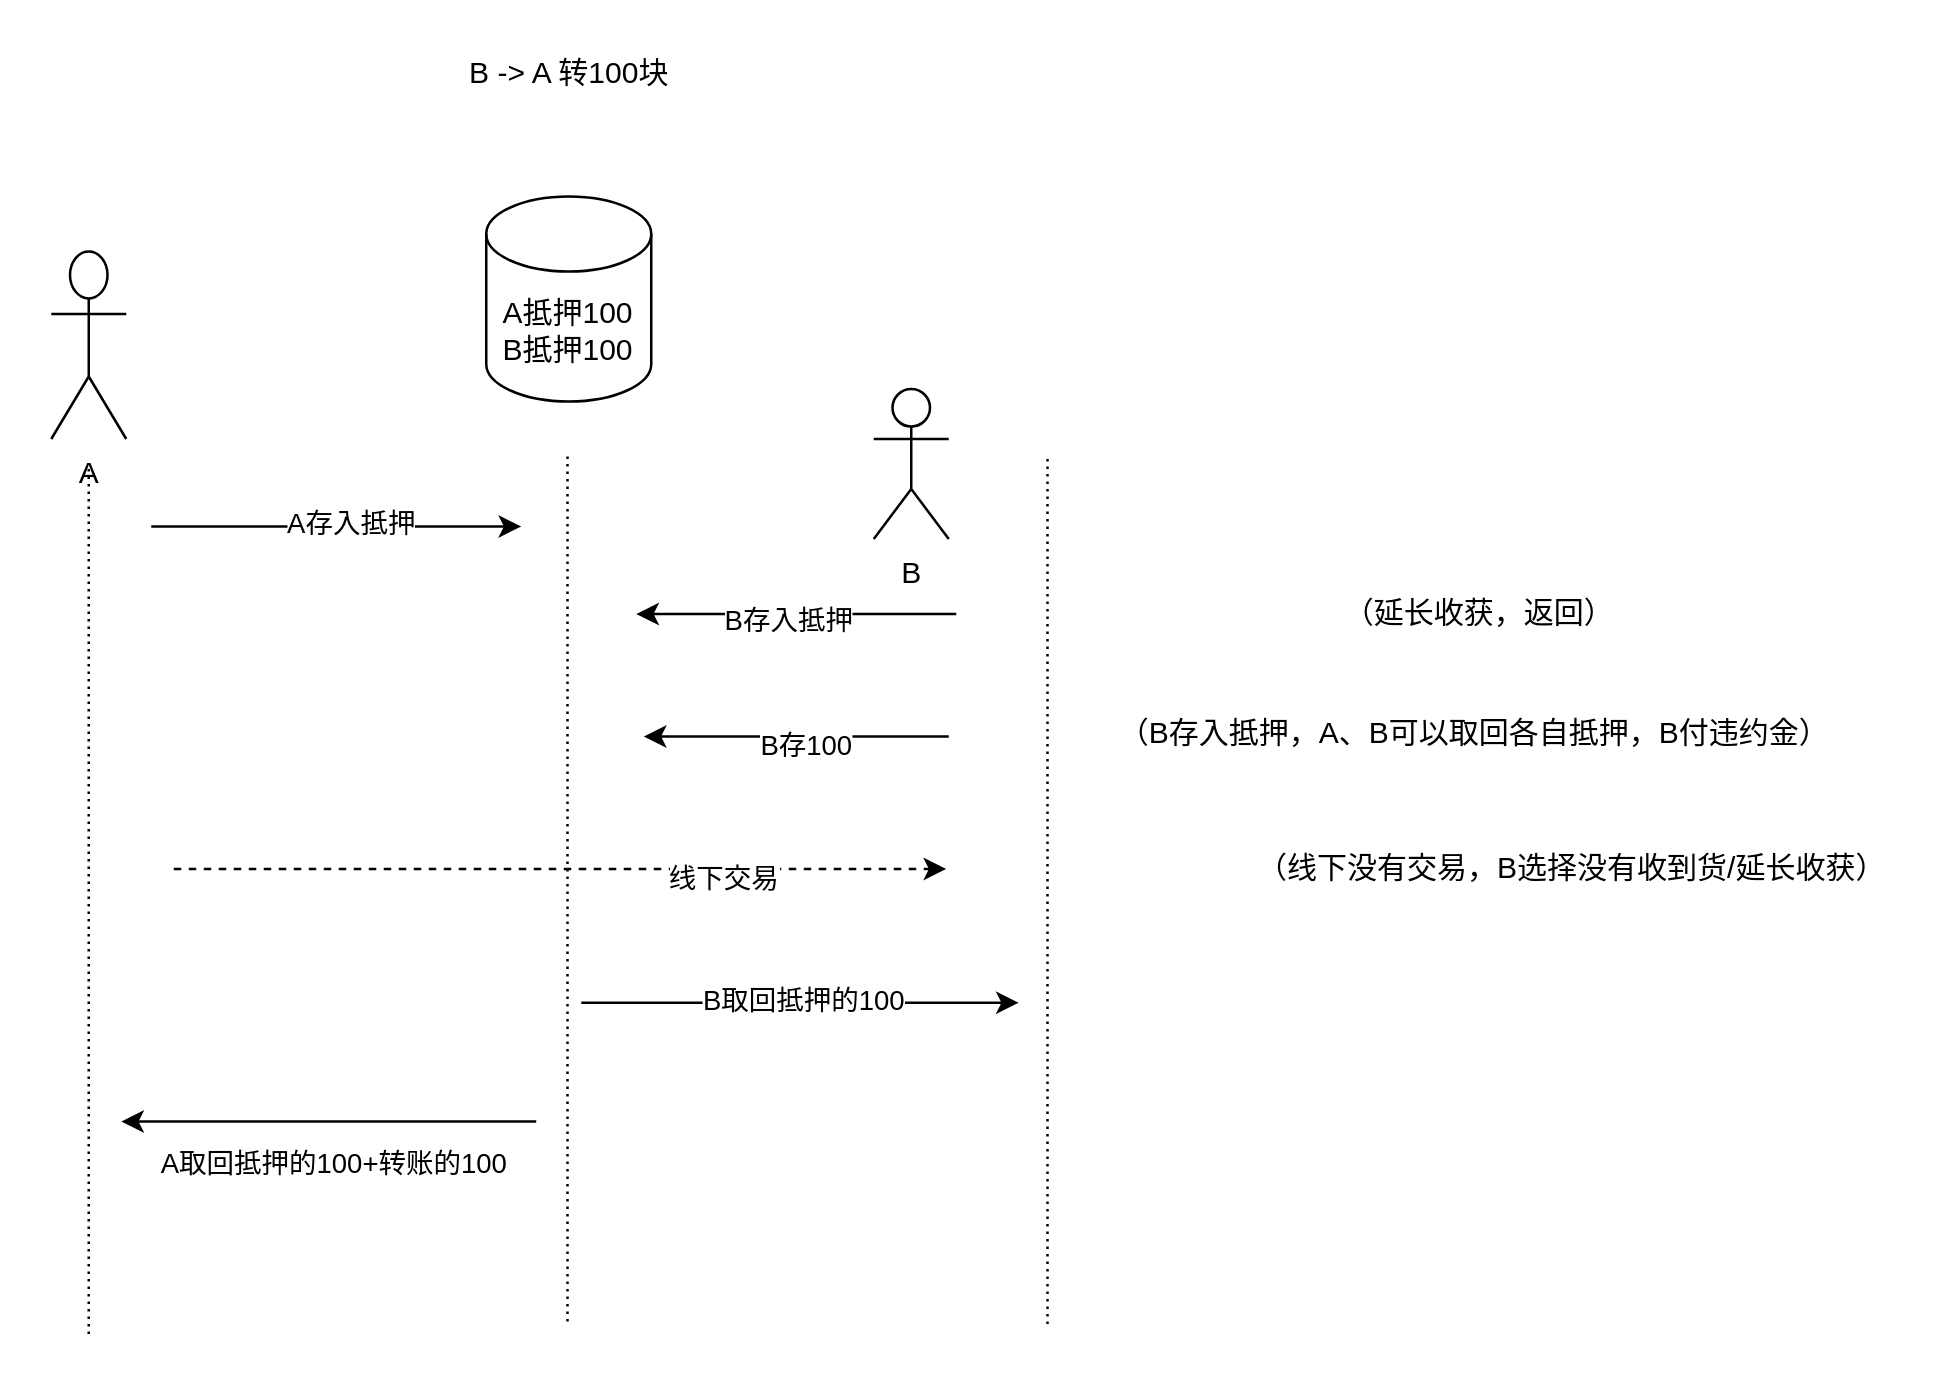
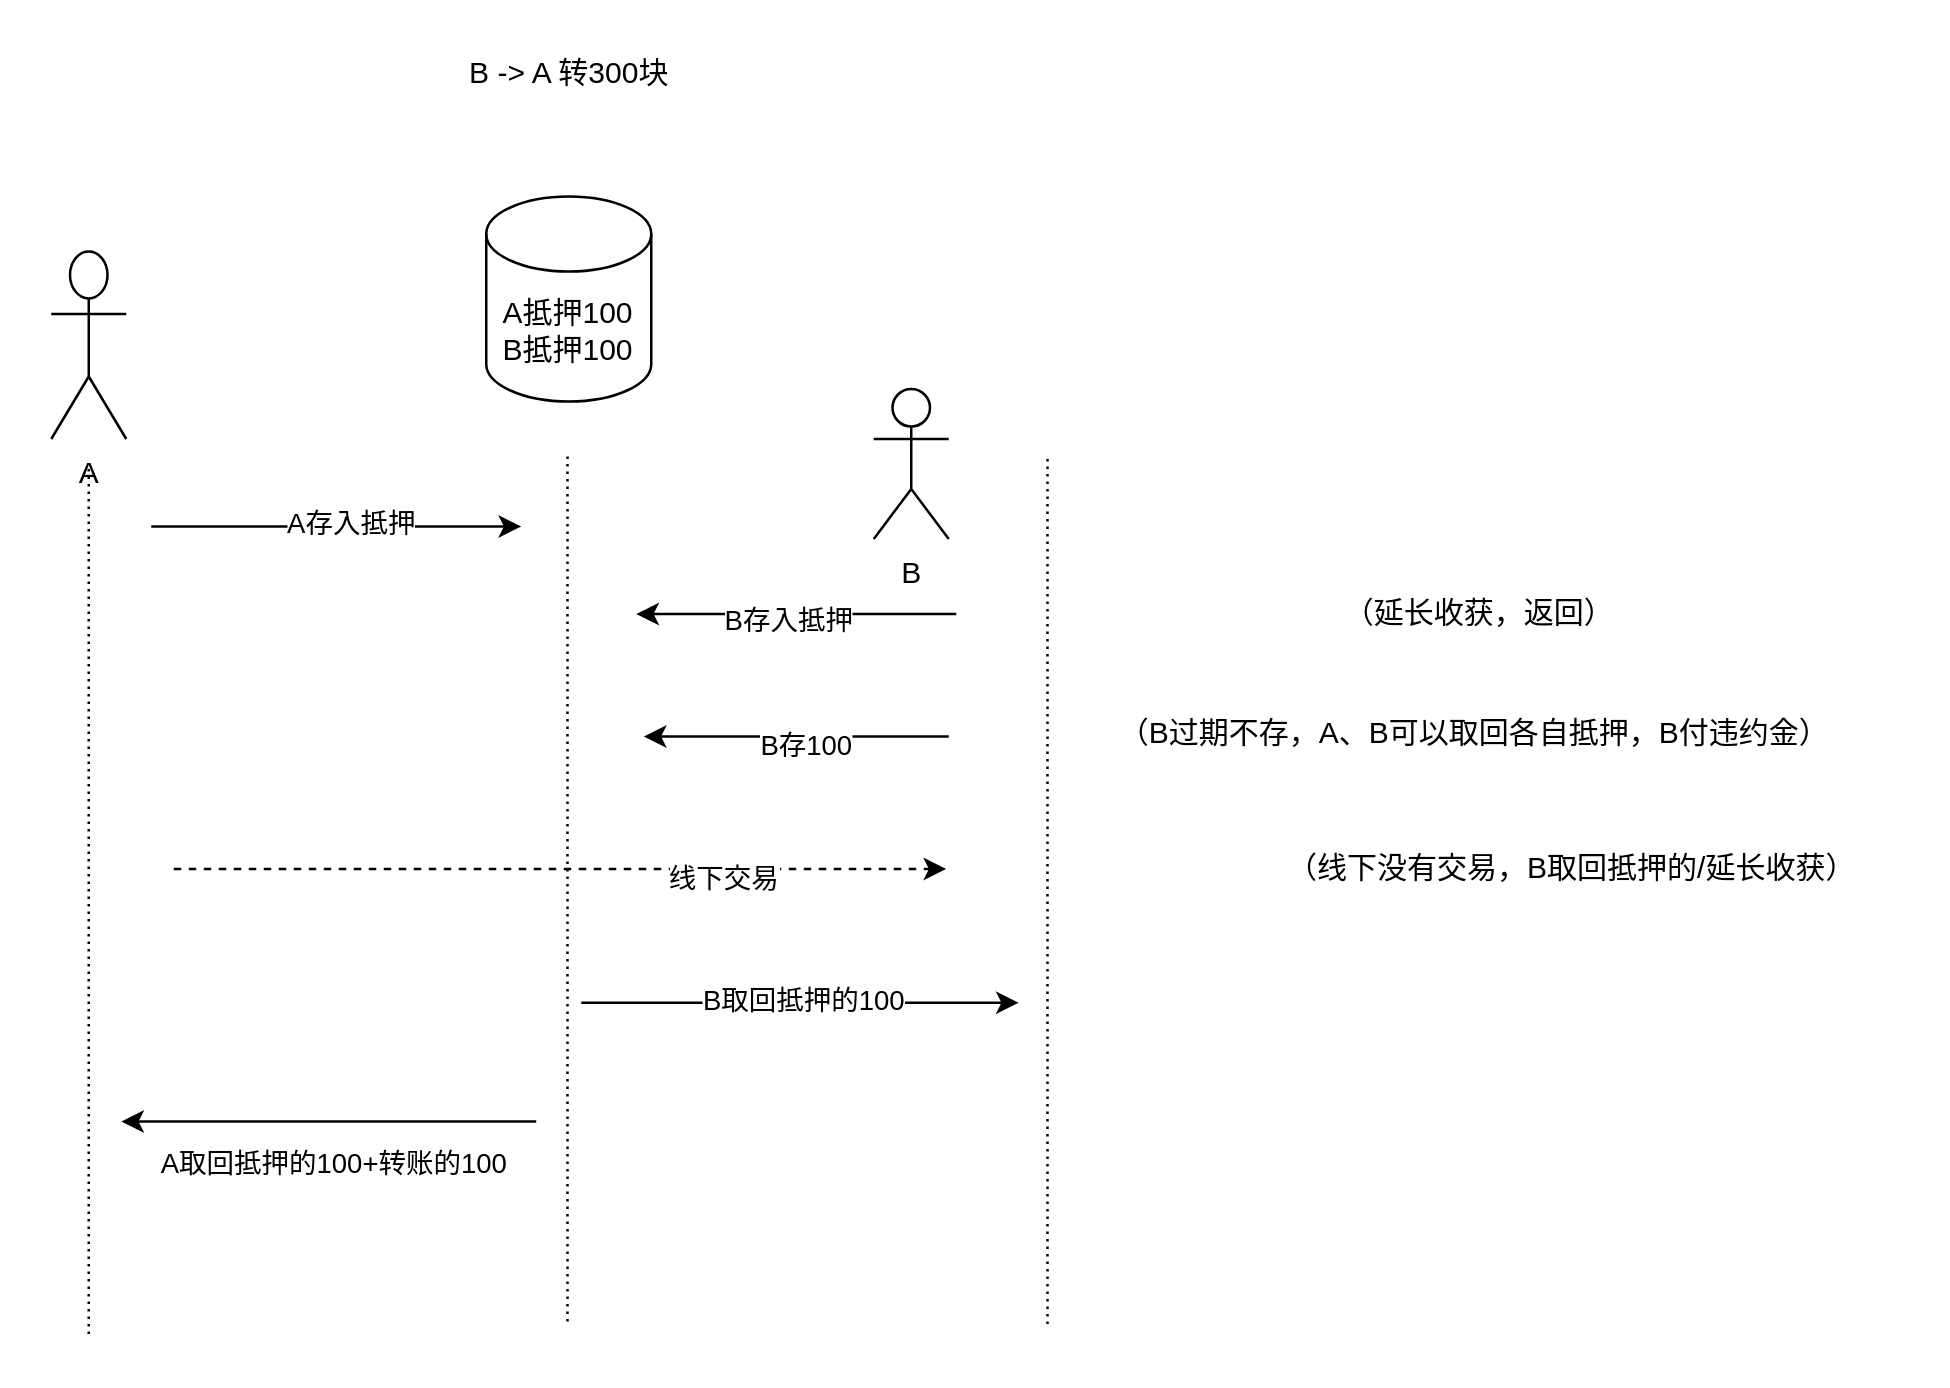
node "B -> A 转100块": label "B -> A 转100块" -> "B -> A 转300块"
node "（B存入抵押，A、B可以取回各自抵押，B付违约金）": label "（B存入抵押，A、B可以取回各自抵押，B付违约金）" -> "（B过期不存，A、B可以取回各自抵押，B付违约金）"
node "（线下没有交易，B选择没有收到货/延长收获）": label "（线下没有交易，B选择没有收到货/延长收获）" -> "（线下没有交易，B取回抵押的/延长收获）"
